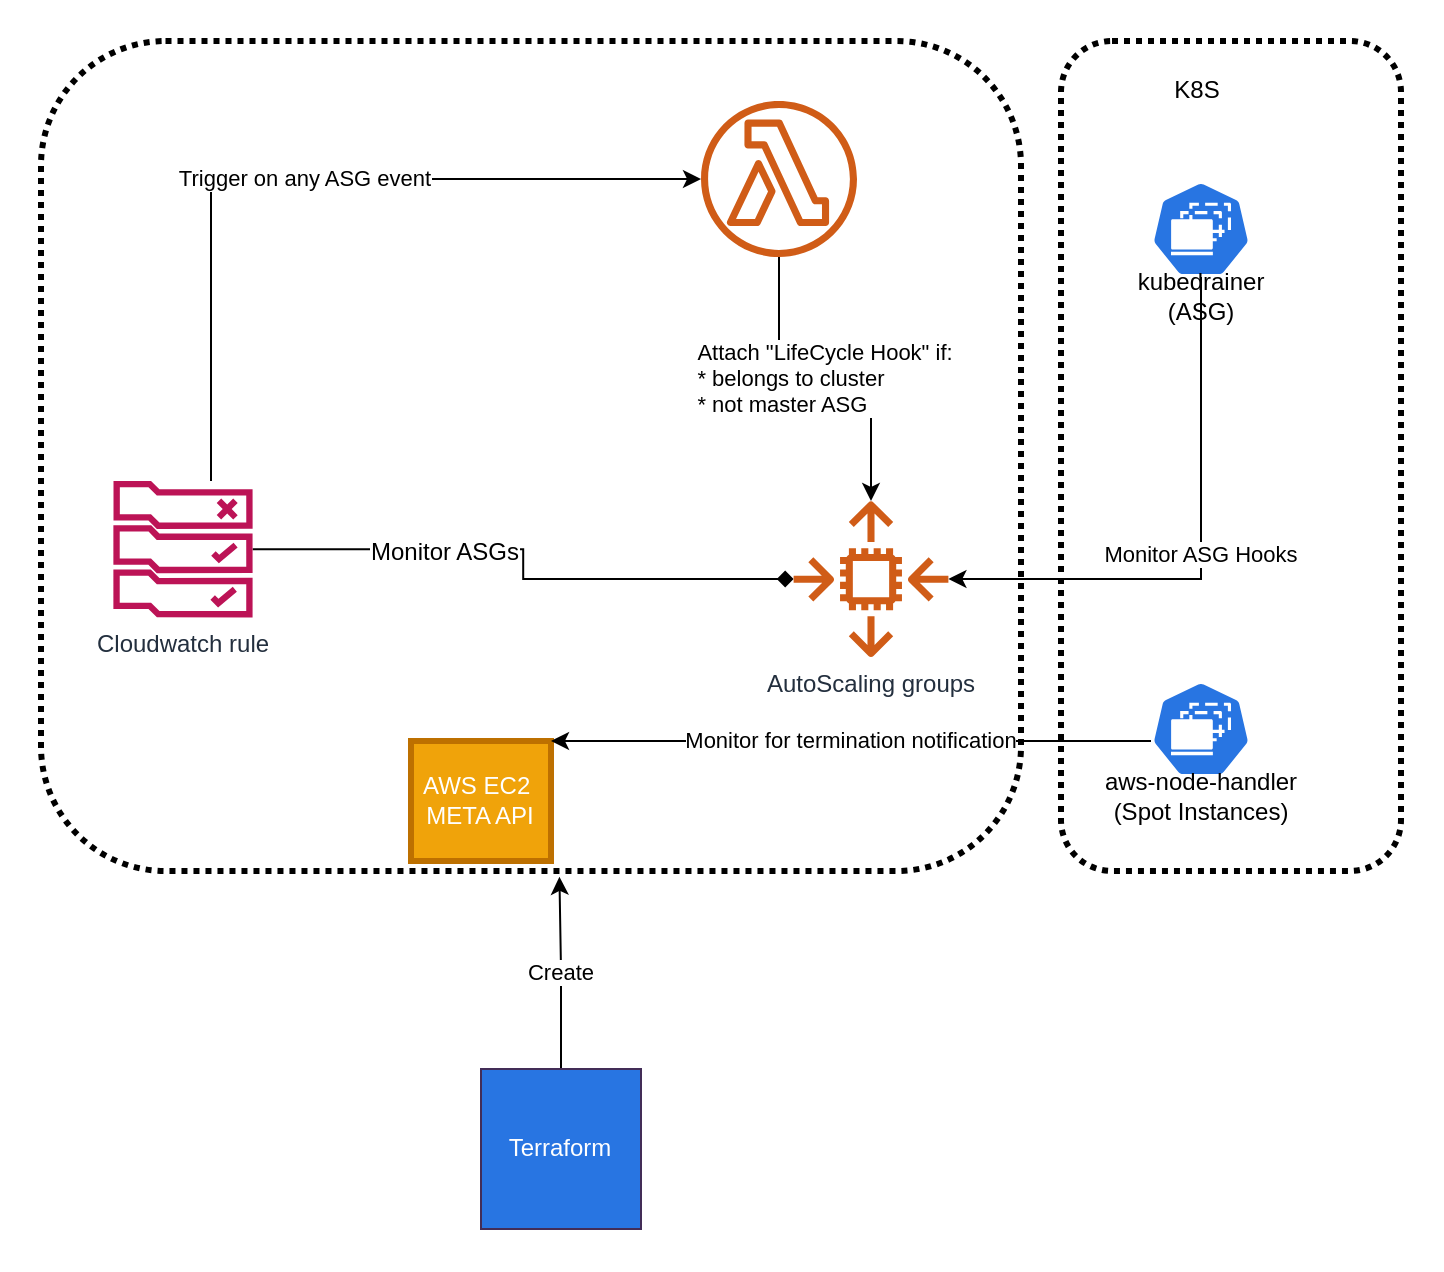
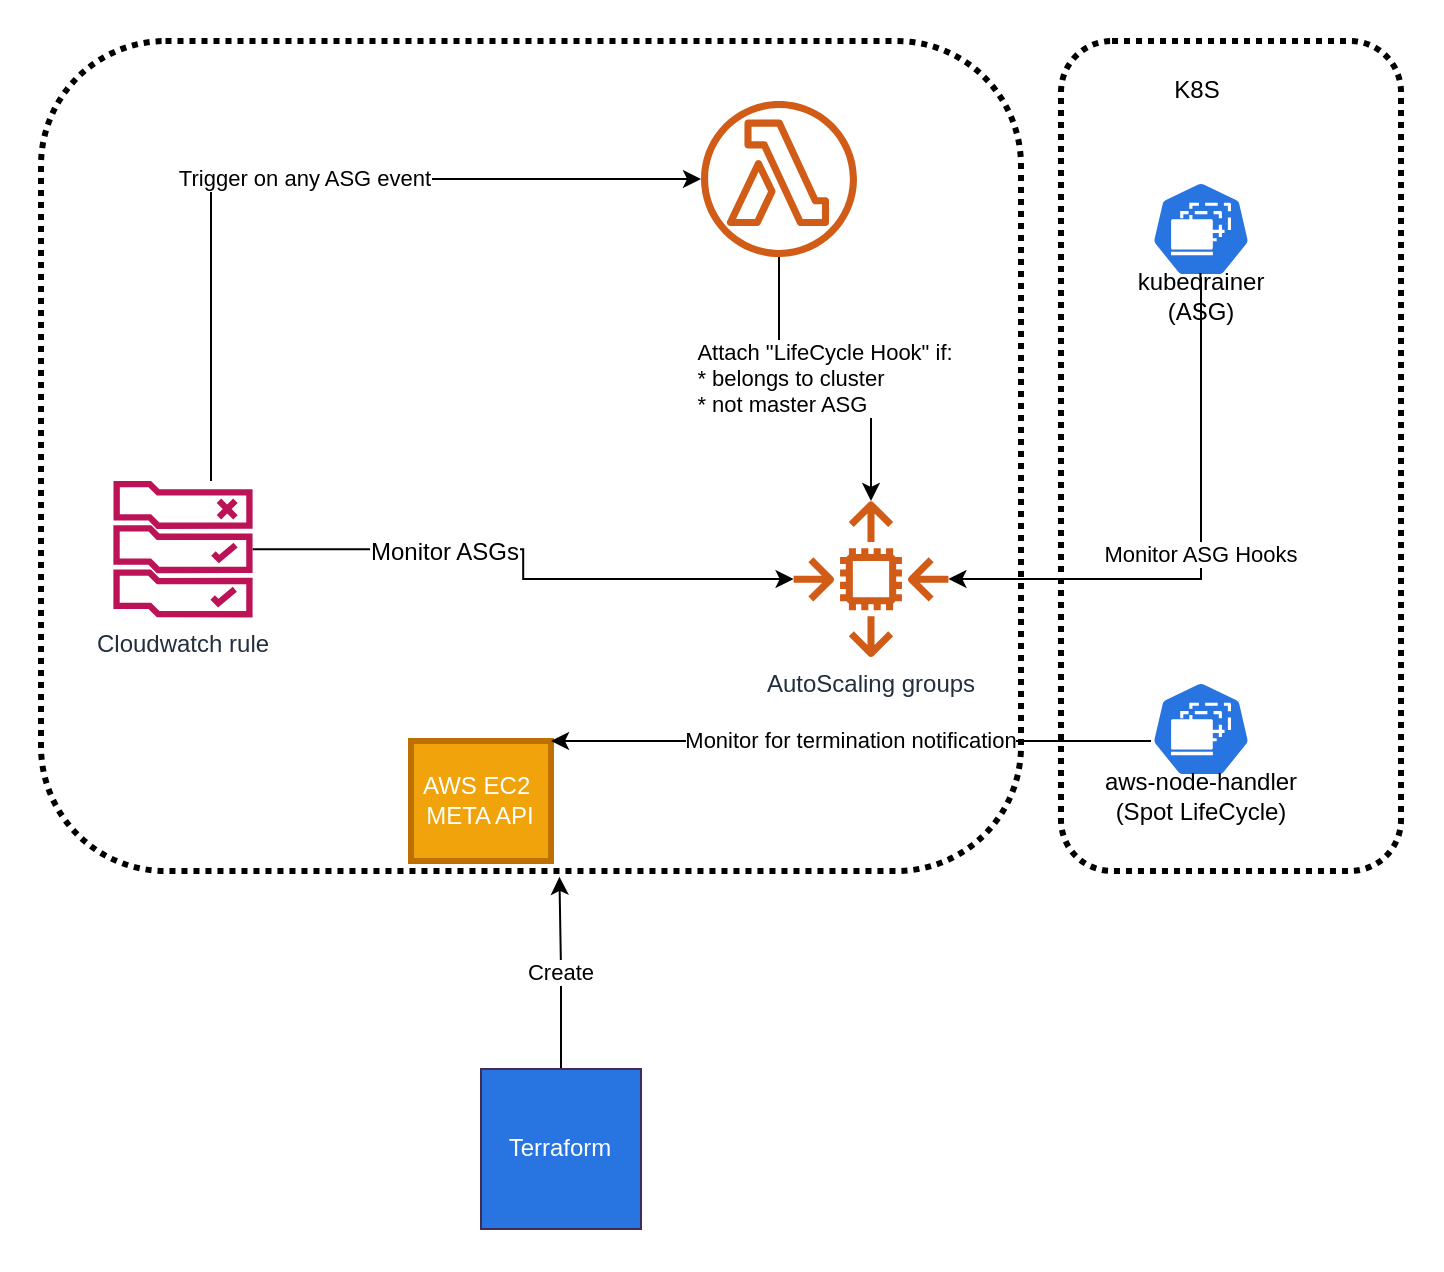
edge "Cloudwatch rule" -> "AutoScaling groups": arrowhead diamond -> classic
node "aws-node-handler (Spot Instances)": label "aws-node-handler (Spot Instances)" -> "aws-node-handler (Spot LifeCycle)"
